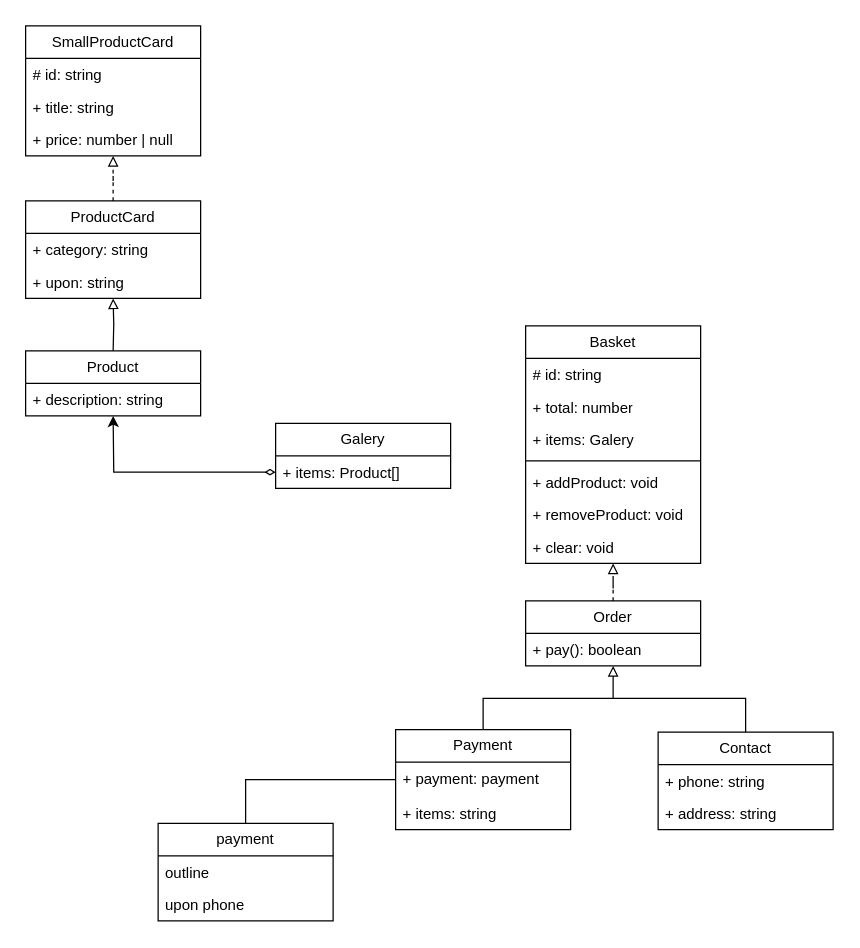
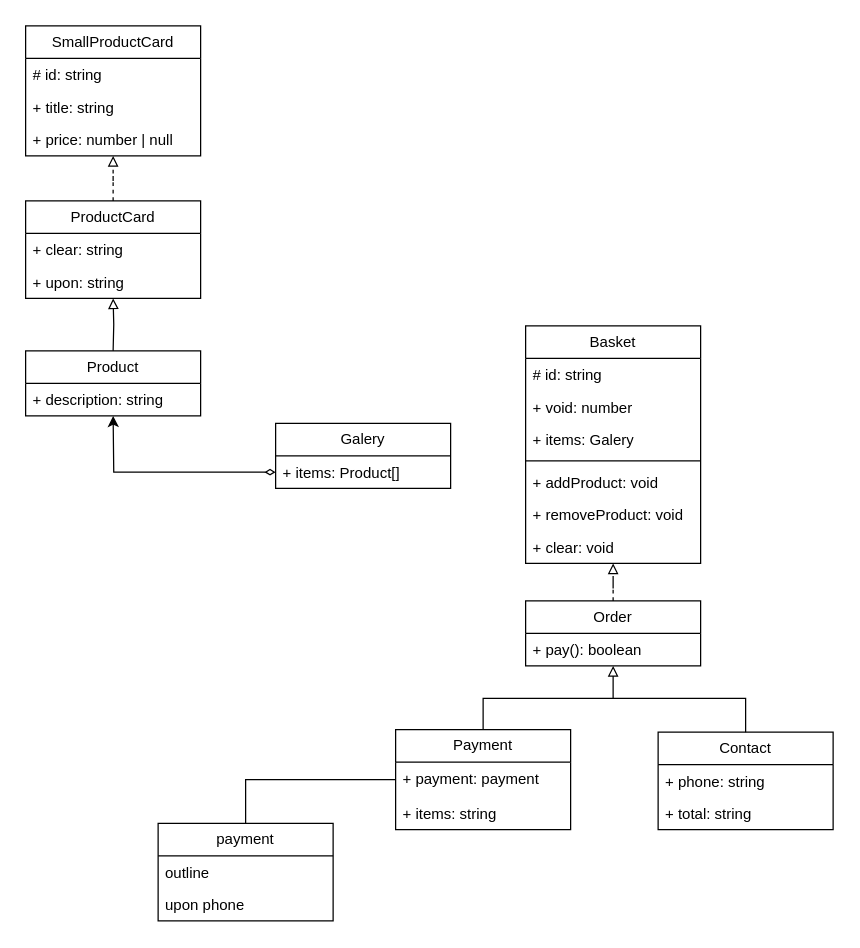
node "+ category: string": label "+ category: string" -> "+ clear: string"
node "+ total: number": label "+ total: number" -> "+ void: number"
node "+ address: string": label "+ address: string" -> "+ total: string"
